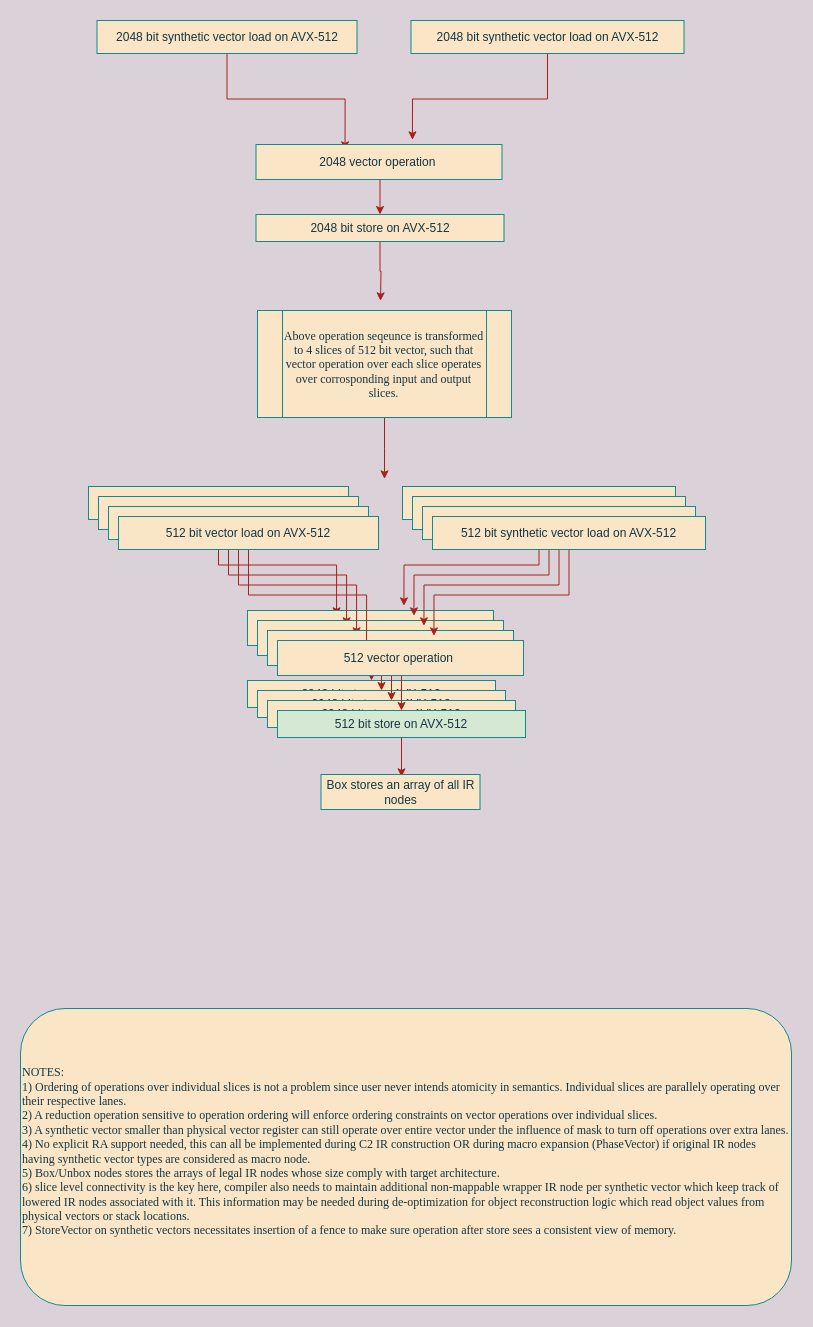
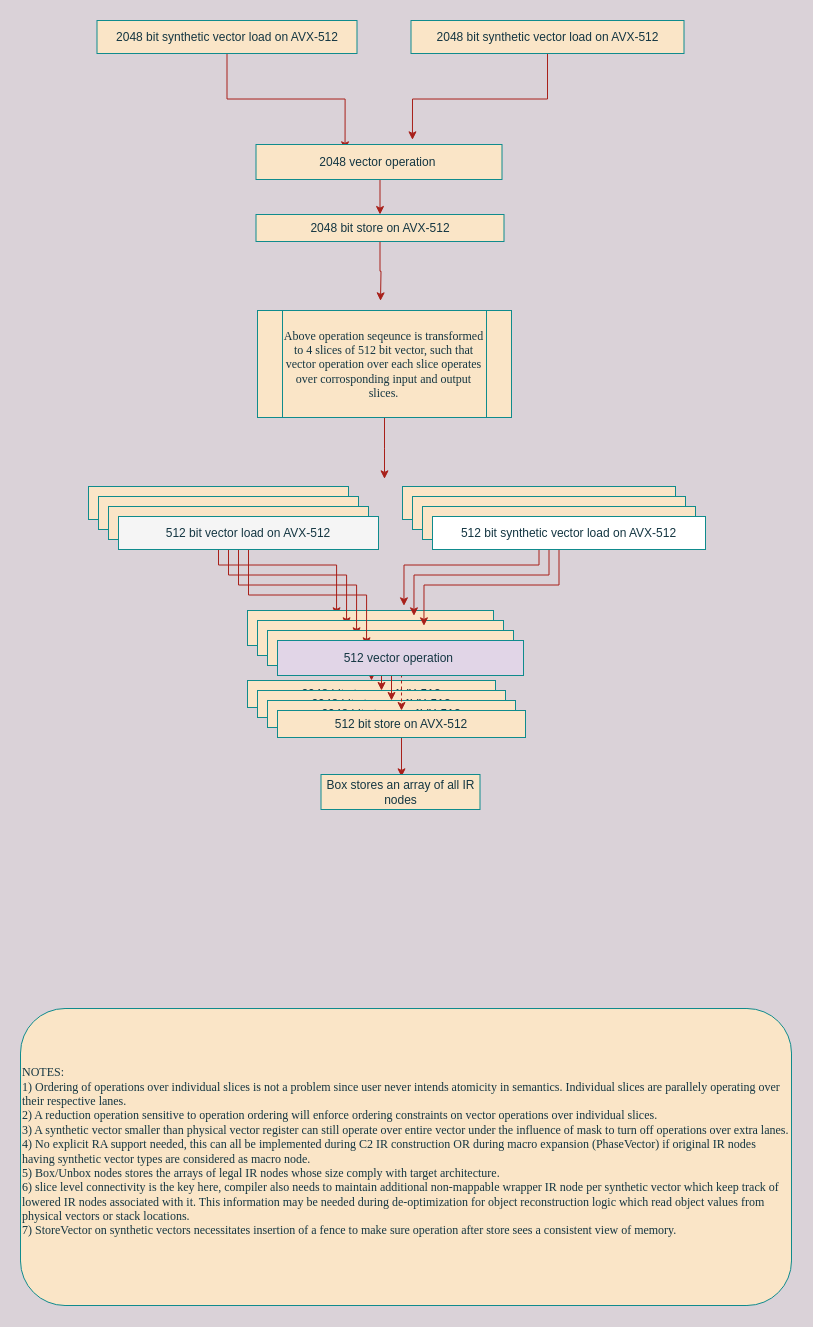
node "512 bit vector load on AVX-512": fillcolor #fae5c7 -> #f5f5f5
node "512 bit synthetic vector load on AVX-512": fillcolor #fae5c7 -> #ffffff
edge "512 bit synthetic vector load on AVX-512" -> "512 vector operation": removed
edge "512 bit vector load on AVX-512" -- "512 vector operation": arrowhead none -> classic
node "512 vector operation": fillcolor #fae5c7 -> #e1d5e7
edge "512 vector operation" -> "512 bit store on AVX-512": style solid -> dashed
node "512 bit store on AVX-512": fillcolor #d5e8d4 -> #fae5c7
